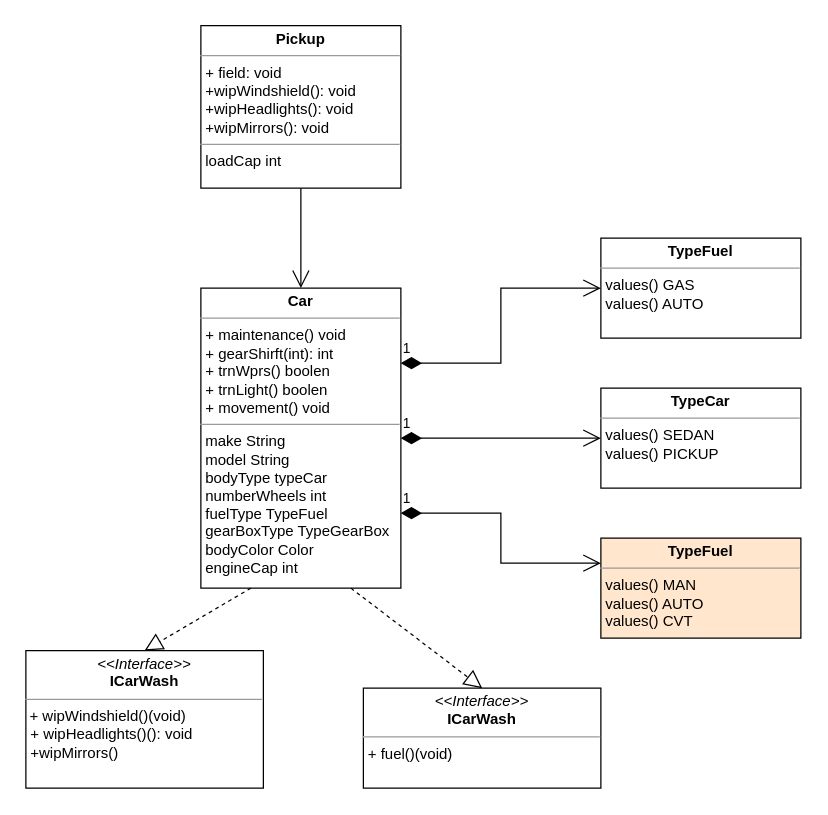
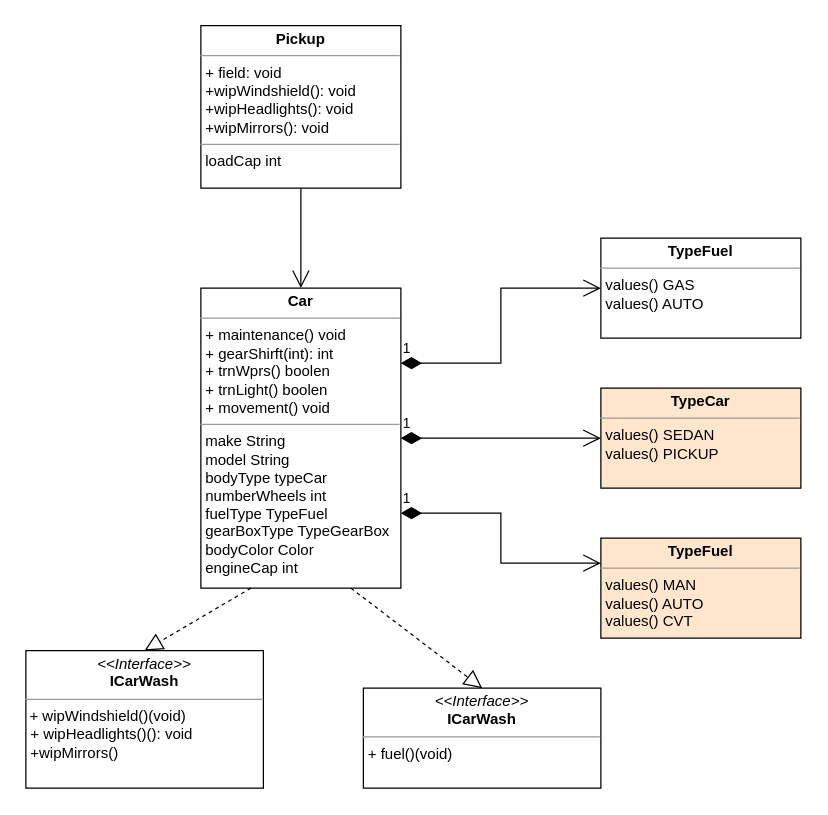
node "TypeCar values() SEDAN values() PICKUP": fillcolor #ffffff -> #ffe6cc
